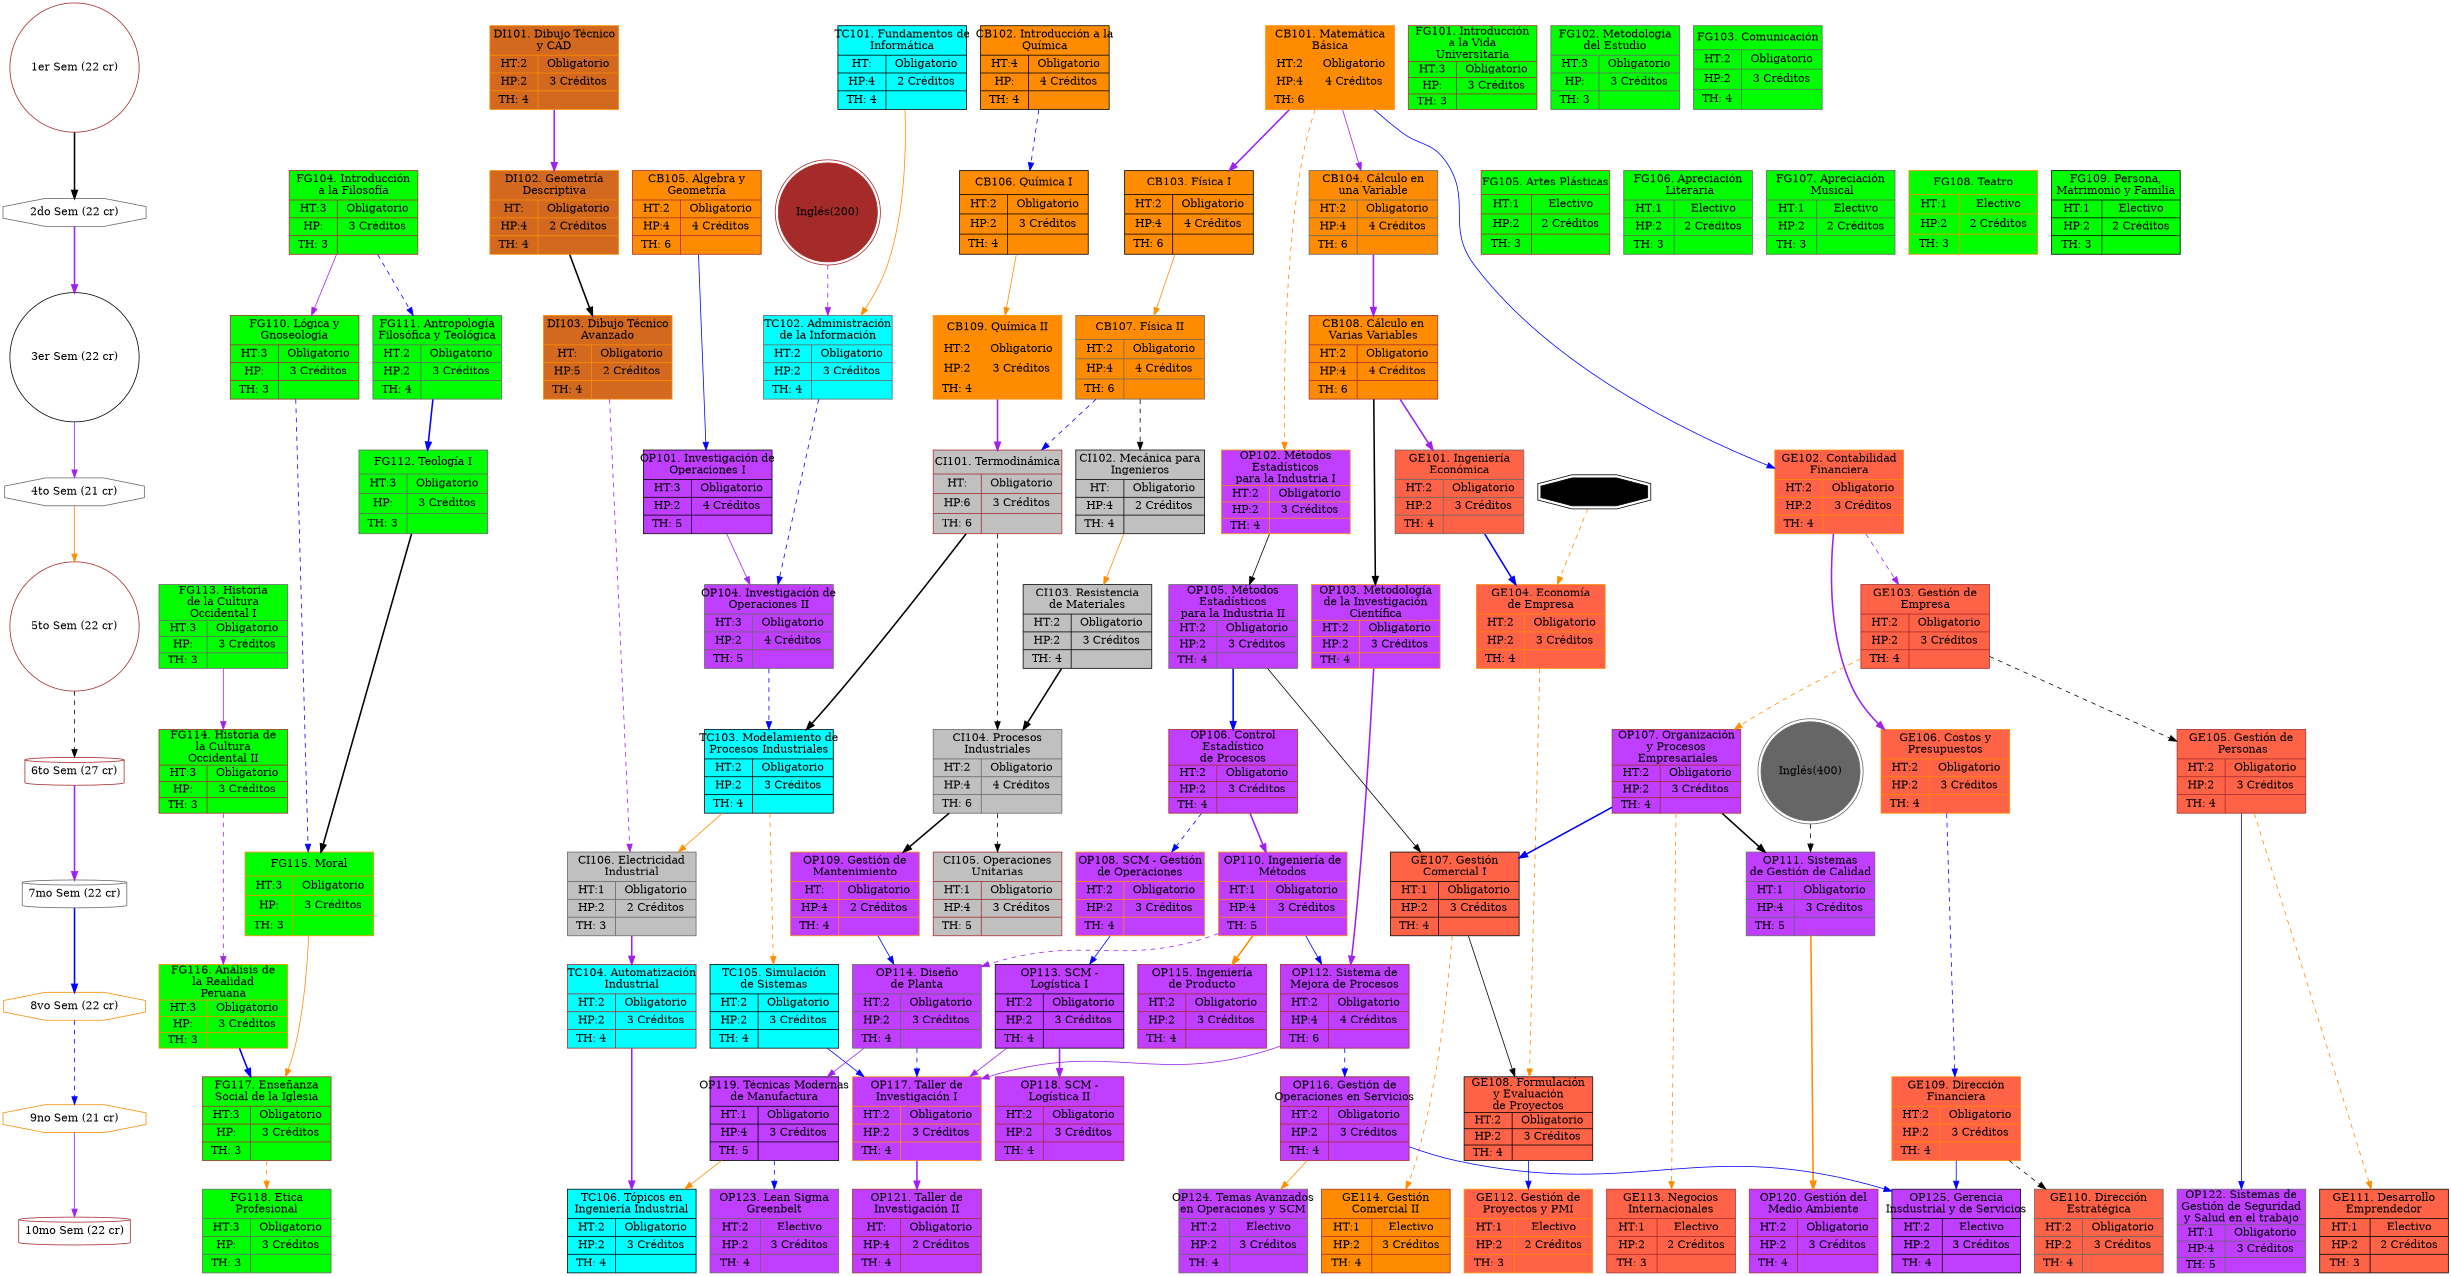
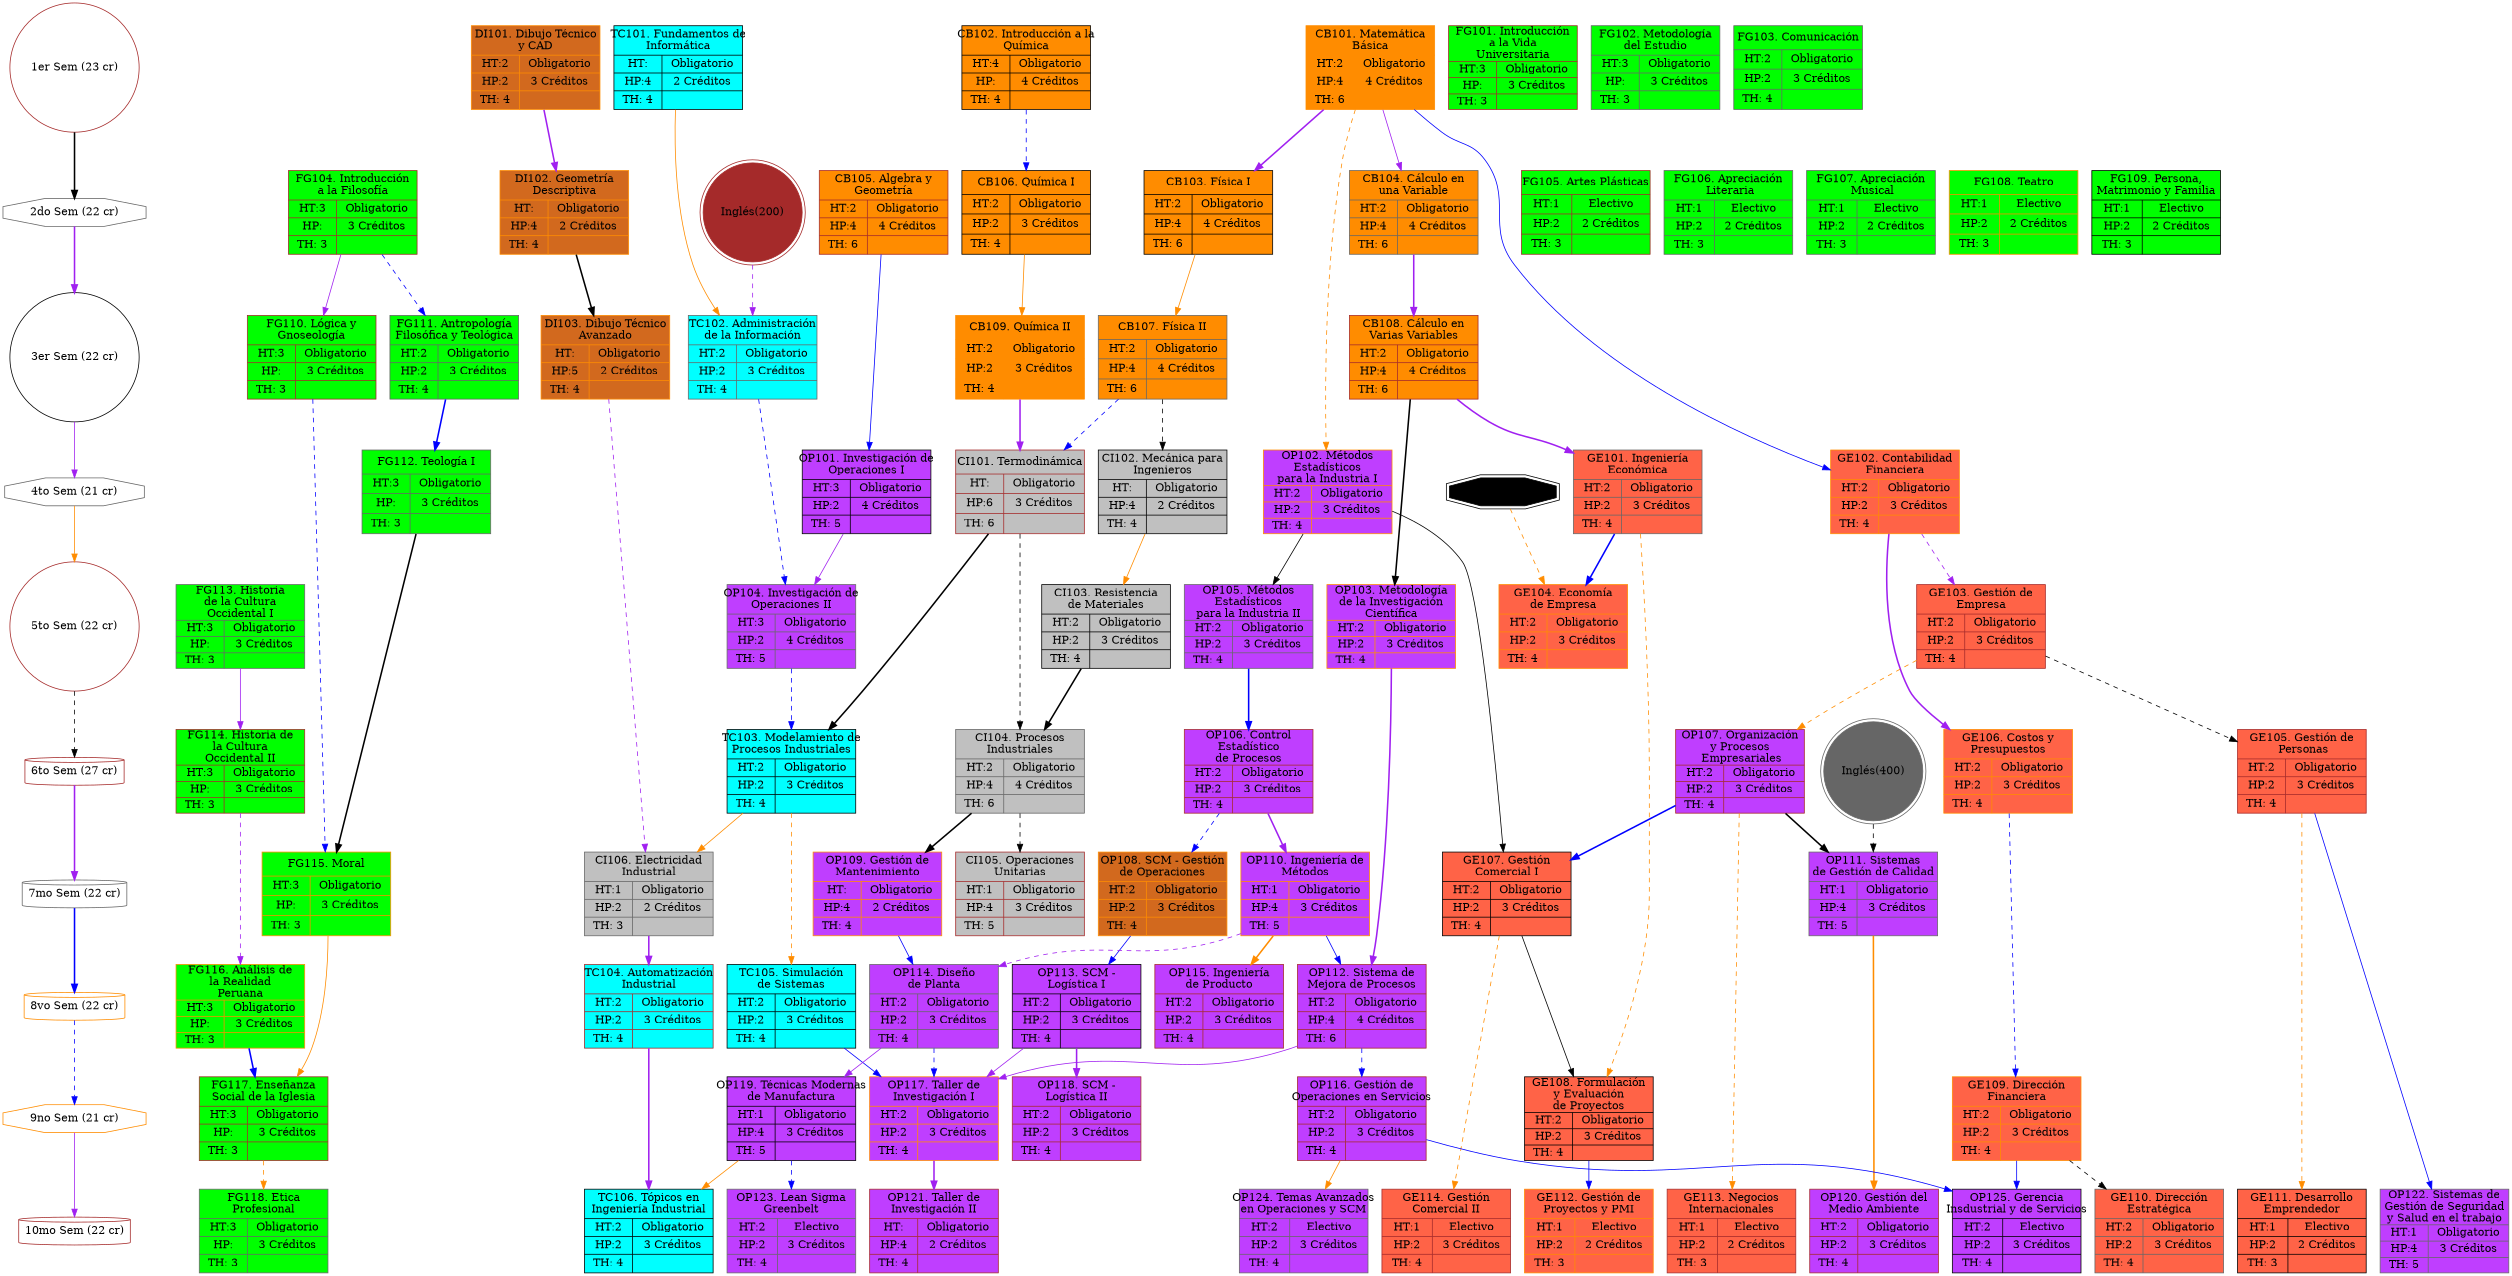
node "1er Sem (22 cr)": label "1er Sem (22 cr)" -> "1er Sem (23 cr)"
edge "OP105. Métodos" -> "GE107. Gestión": now "OP102. Métodos" -> "GE107. Gestión"
edge "GE104. Economía" -> "GE108. Formulación": now "GE101. Ingeniería" -> "GE108. Formulación"
node "GE107. Gestión": text "HT:1" -> "HT:2"
node "OP108. SCM - Gestión": fillcolor darkorchid1 -> chocolate
node "8vo Sem (22 cr)": shape octagon -> cylinder
node "GE114. Gestión": fillcolor darkorange -> tomato1
